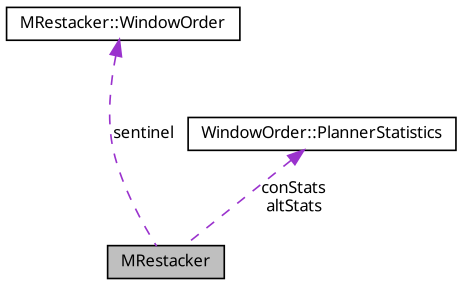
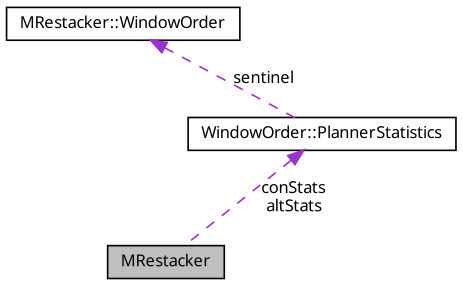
edge "MRestacker" -> "MRestacker::WindowOrder": now "WindowOrder::PlannerStatistics" -> "MRestacker::WindowOrder"
